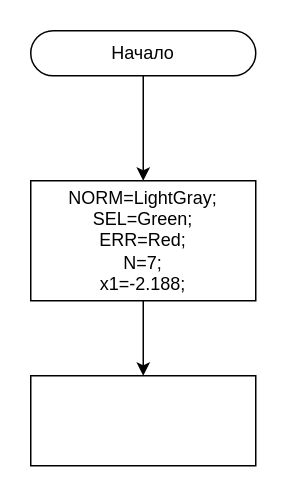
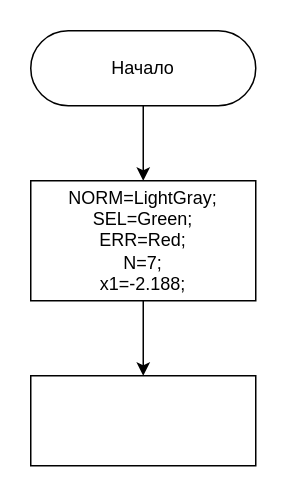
node "Начало": size 225x45 -> 225x75
